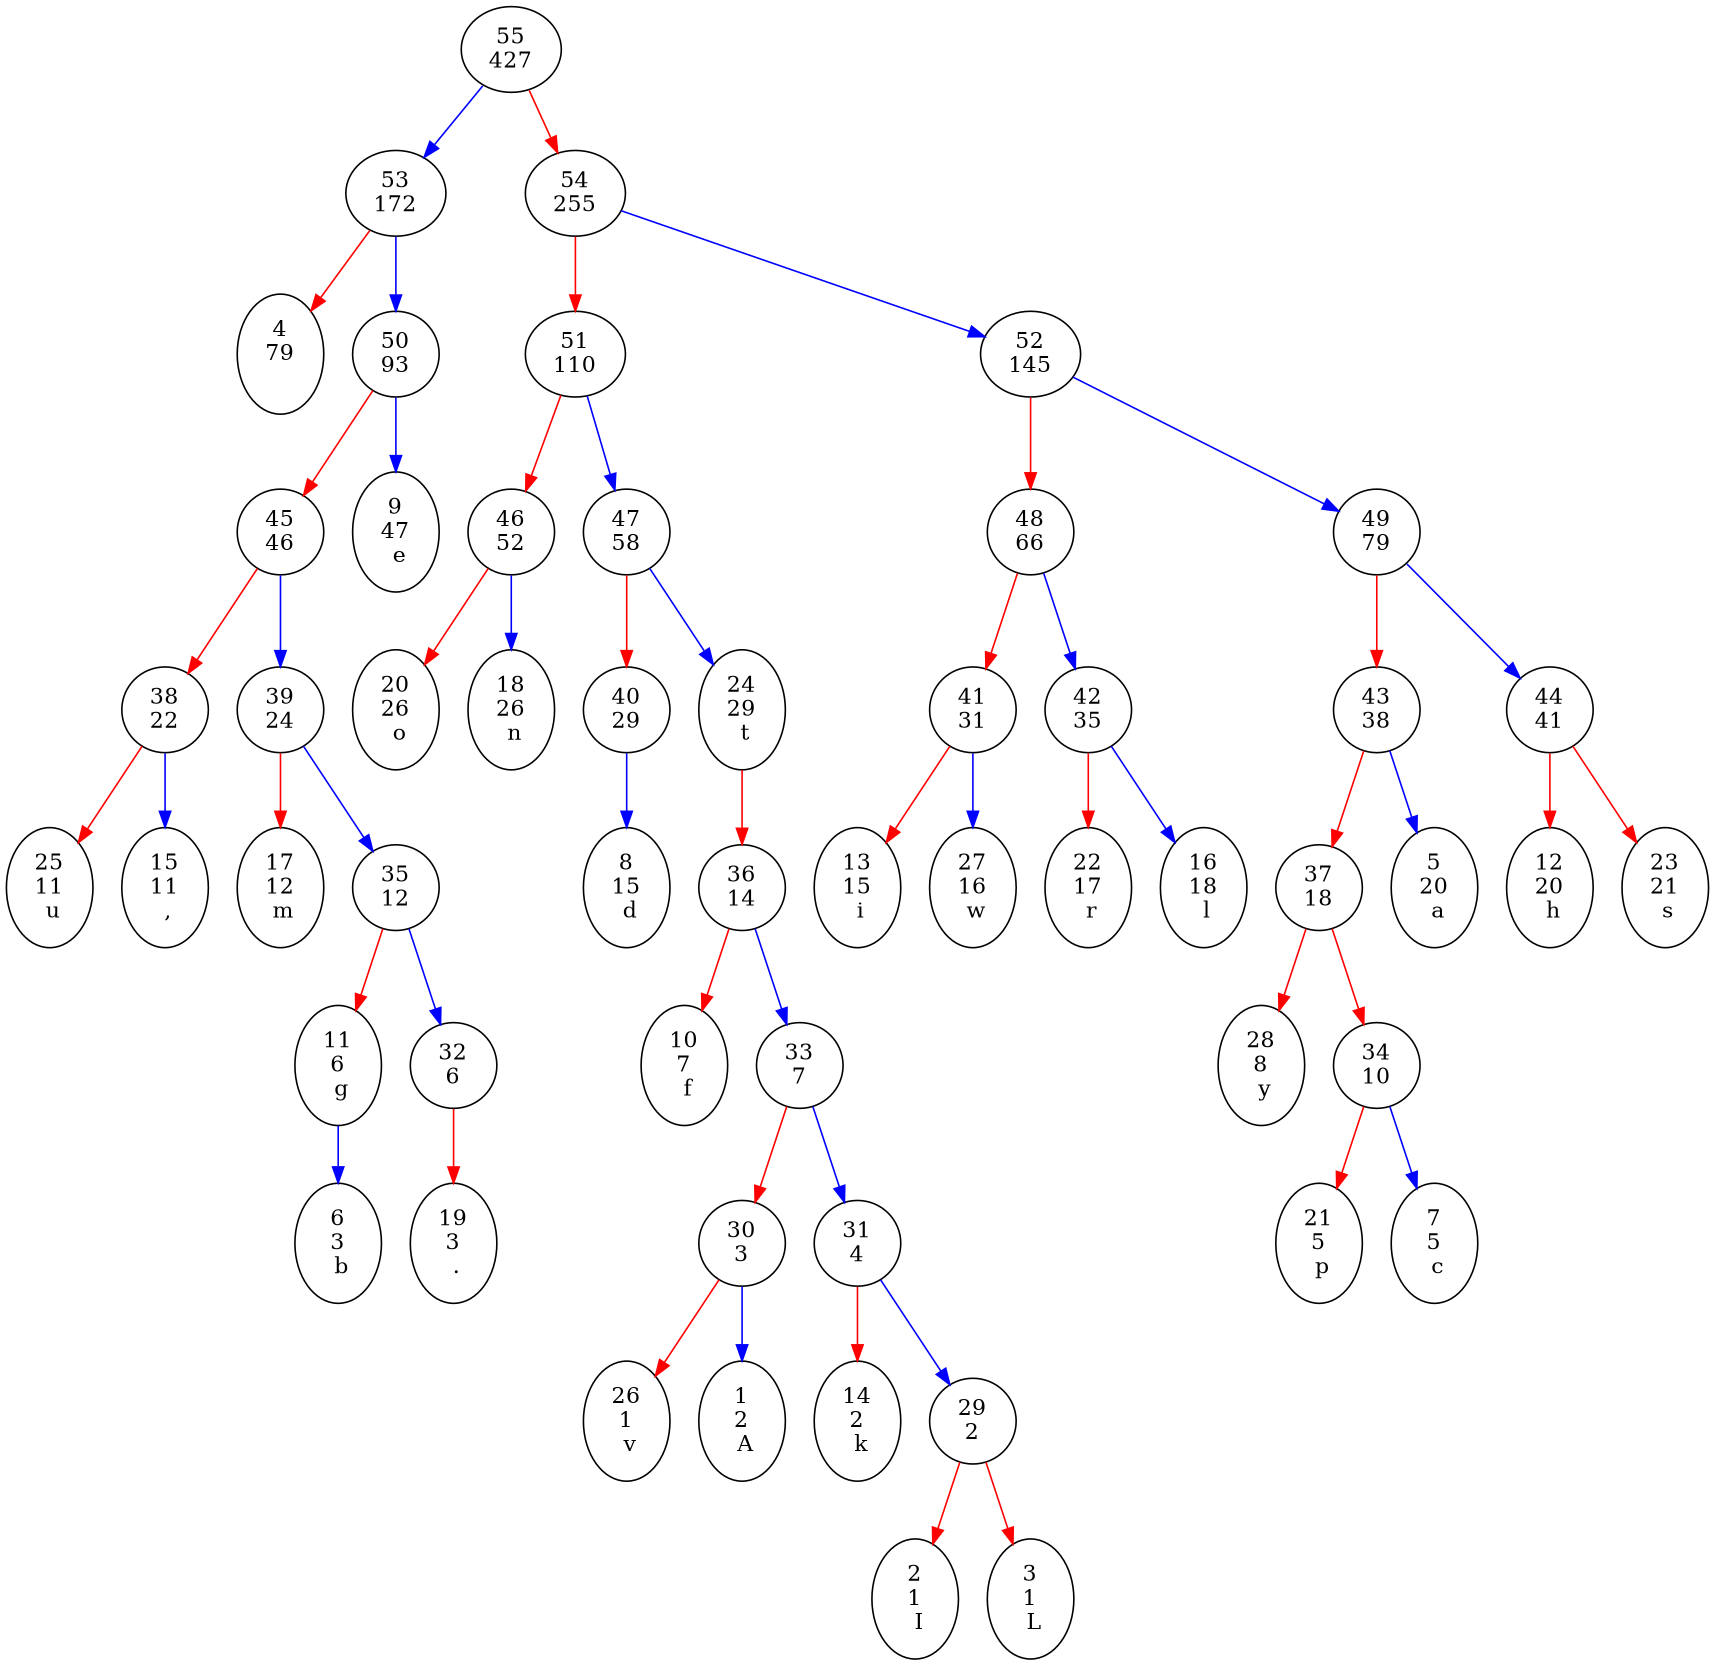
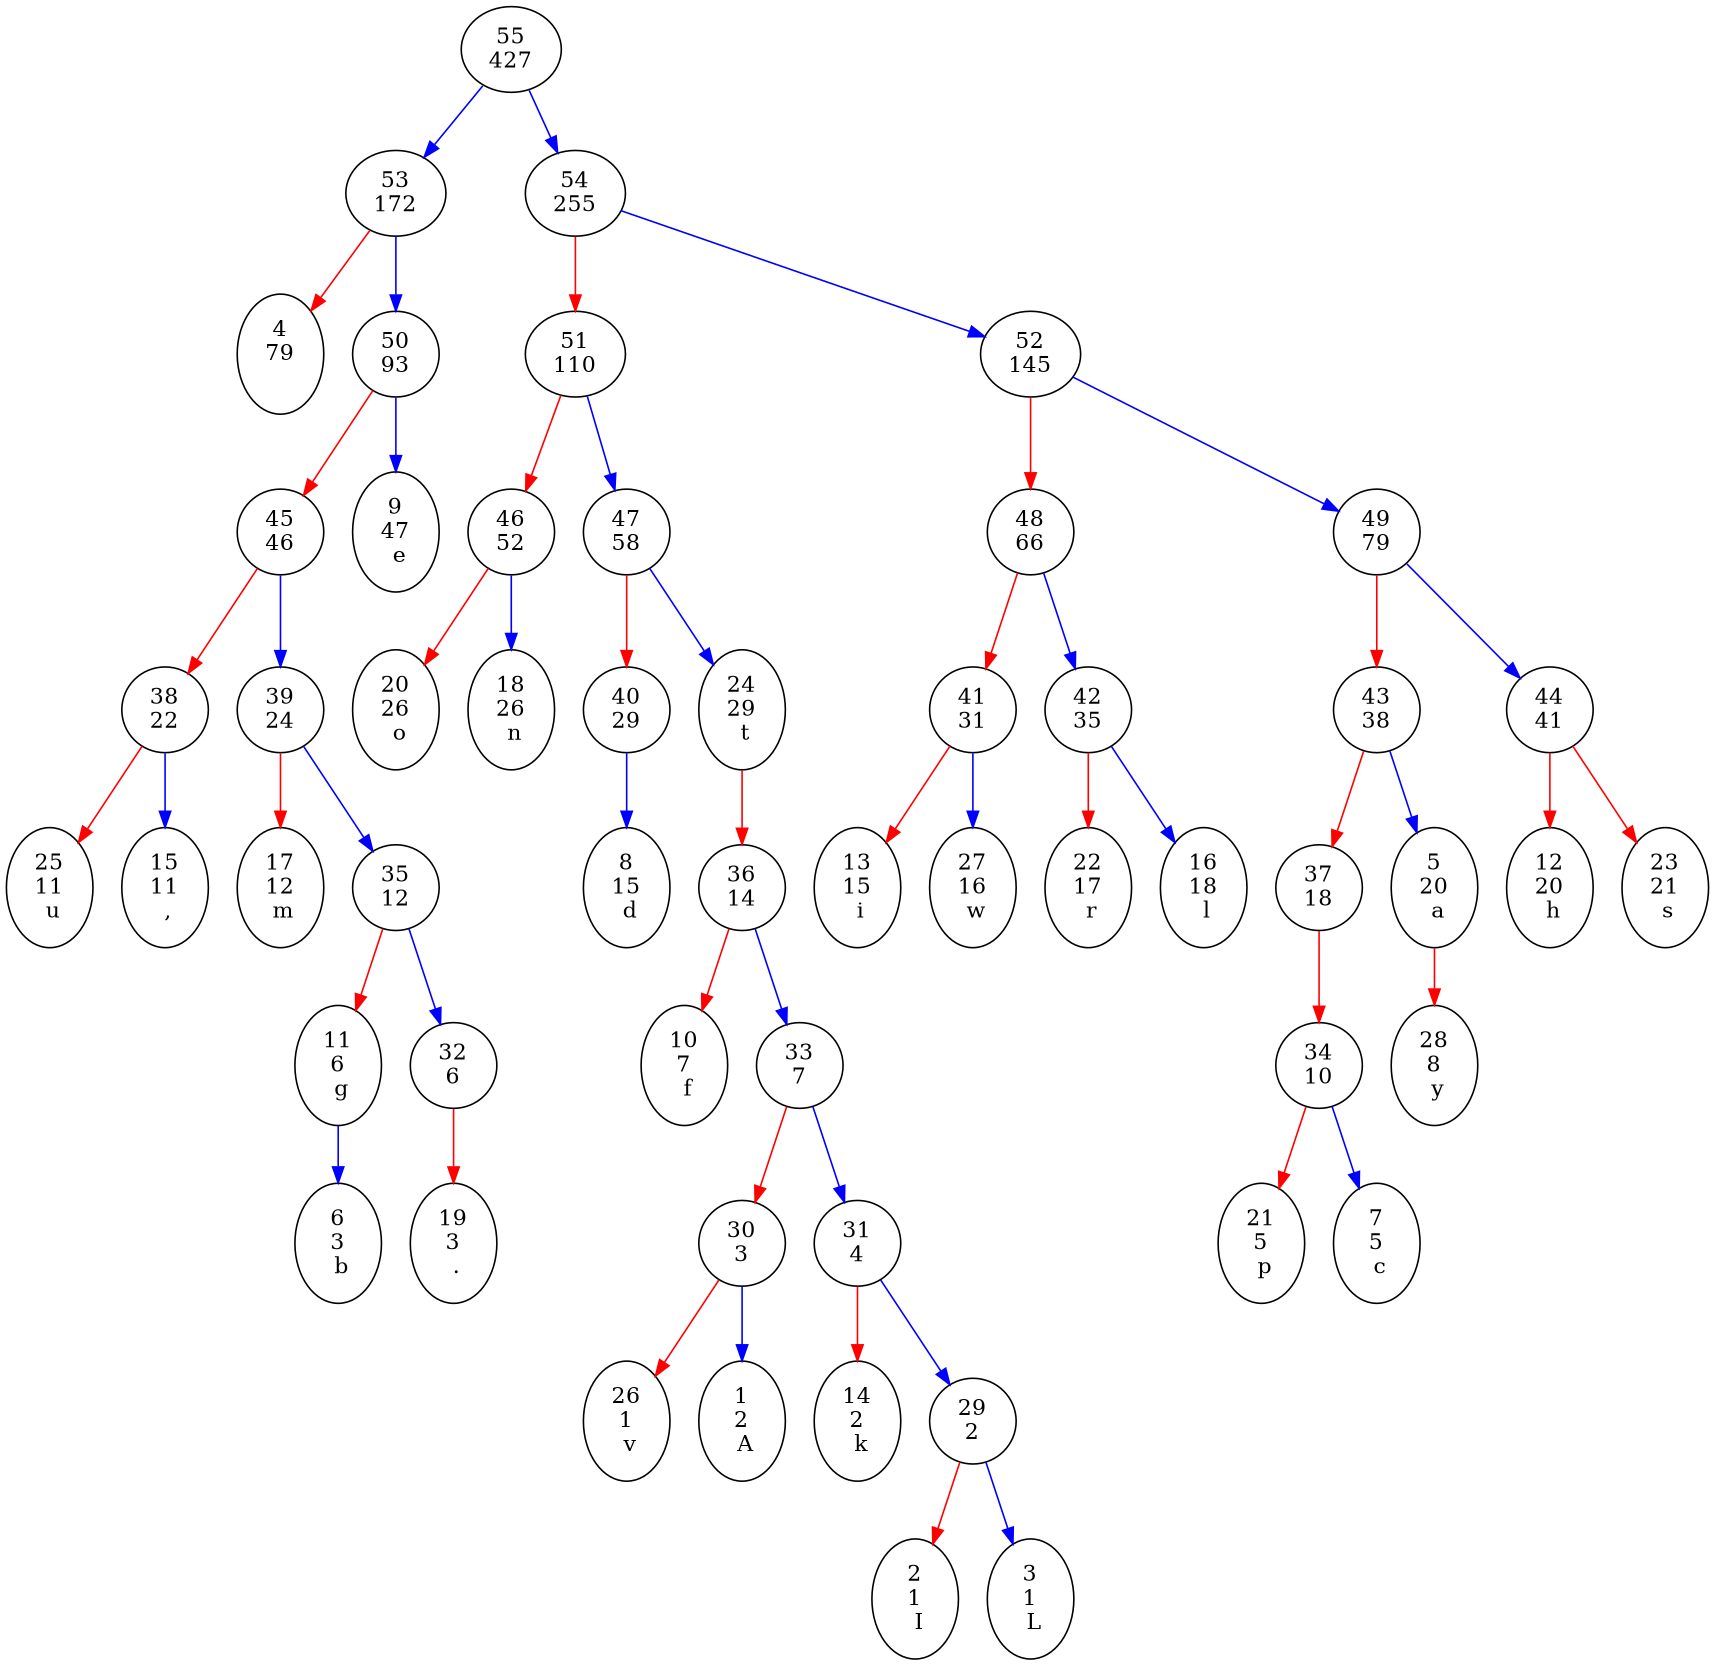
edge "55 427" -> "54 255": color red -> blue
edge "37 18" -> "28 8 y": now "5 20 a" -> "28 8 y"
edge "29 2" -> "3 1 L": color red -> blue
